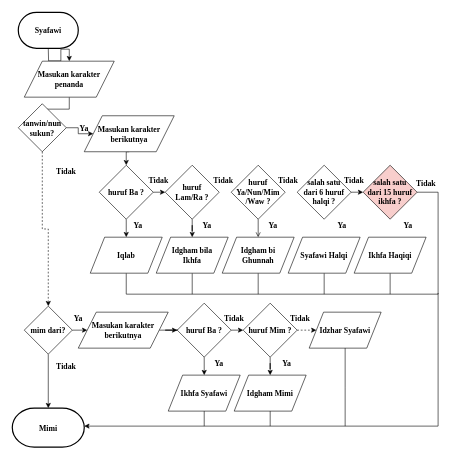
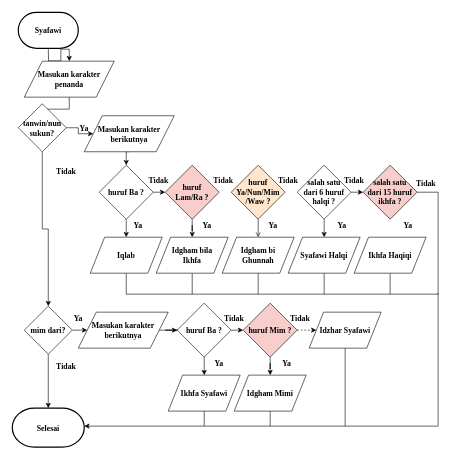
node "huruf Lam/Ra ?": fillcolor #ffffff -> #f8cecc
node "huruf Ya/Nun/Mim /Waw ?": fillcolor #ffffff -> #ffe6cc
edge "tanwin/nun sukun?" -> "mim dari?": style dashed -> solid
edge "salah satu dari 6 huruf halqi ?" -> "Syafawi Halqi": added
node "huruf Mim ?": fillcolor #ffffff -> #f8cecc
node "Mimi": label "Mimi" -> "Selesai"
